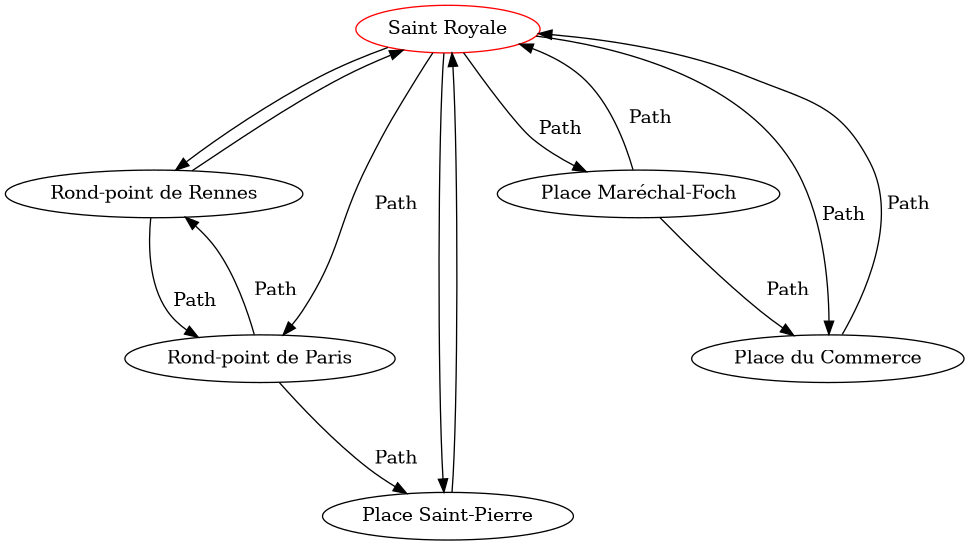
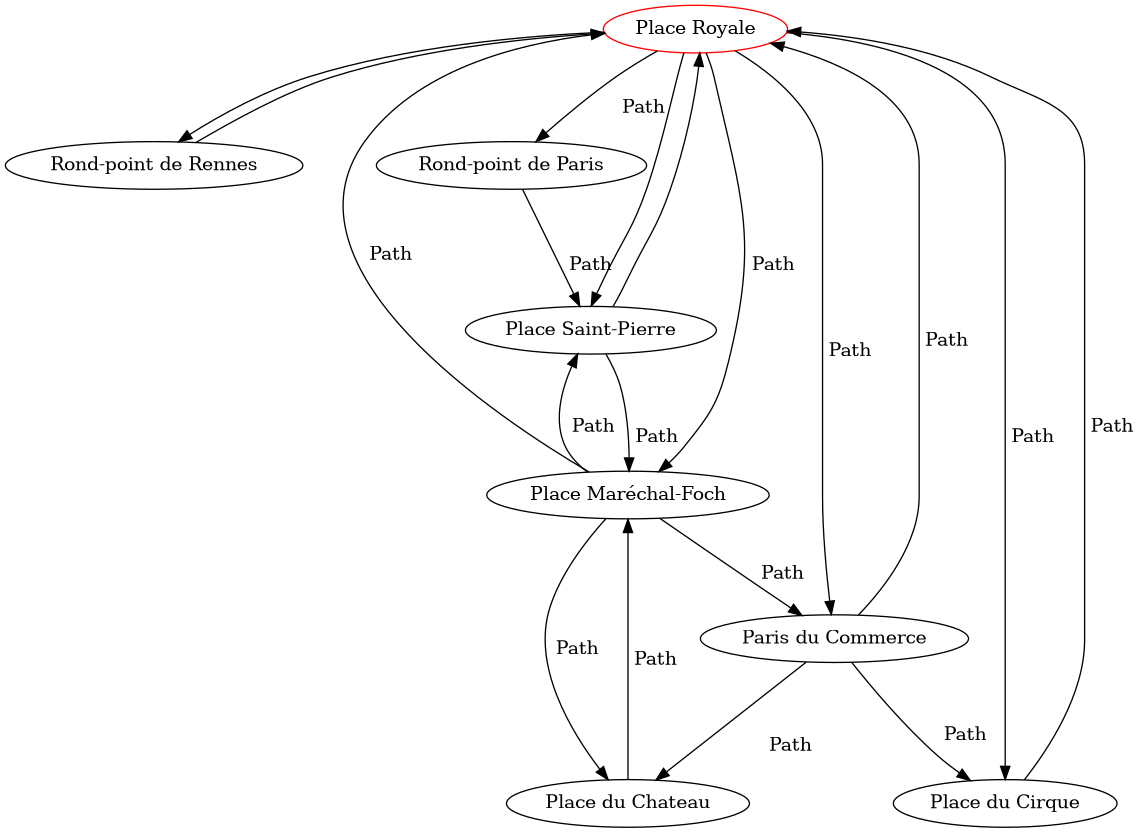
node "Saint Royale": label "Saint Royale" -> "Place Royale"
edge "Rond-point de Paris" -> "Rond-point de Rennes": removed, label "Path"
edge "Rond-point de Rennes" -> "Rond-point de Paris": removed, label "Path"
node "Place du Commerce": label "Place du Commerce" -> "Paris du Commerce"
edge "Place Saint-Pierre" -> "Place Maréchal-Foch": added, label "Path"
edge "Place Maréchal-Foch" -> "Place Saint-Pierre": added, label "Path"
node "Place du Chateau": added
node "Place du Cirque": added
